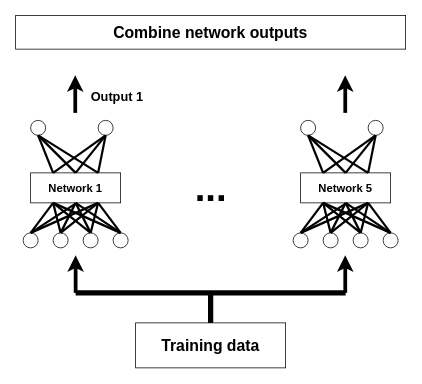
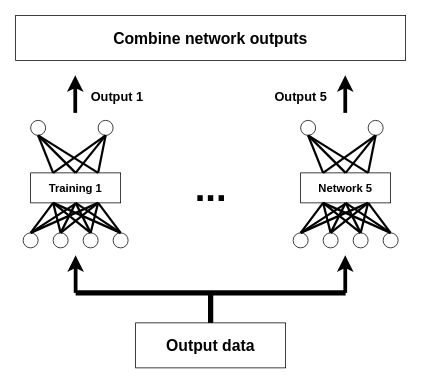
node "Combine network outputs": size 390x34 -> 390x45
node "Output 5": added
node "Network 1": label "Network 1" -> "Training 1"
node "Training data": label "Training data" -> "Output data"
